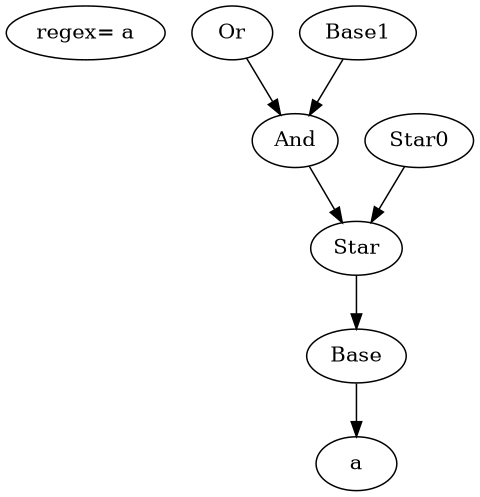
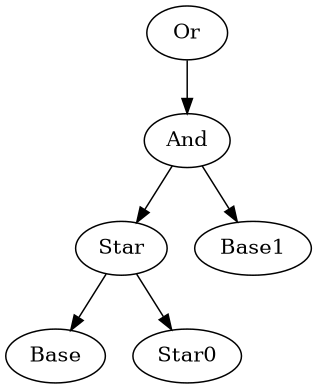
node "regex= a": removed
edge "Base1" -> "And": reversed
edge "Star0" -> "Star": reversed
node "a": removed
